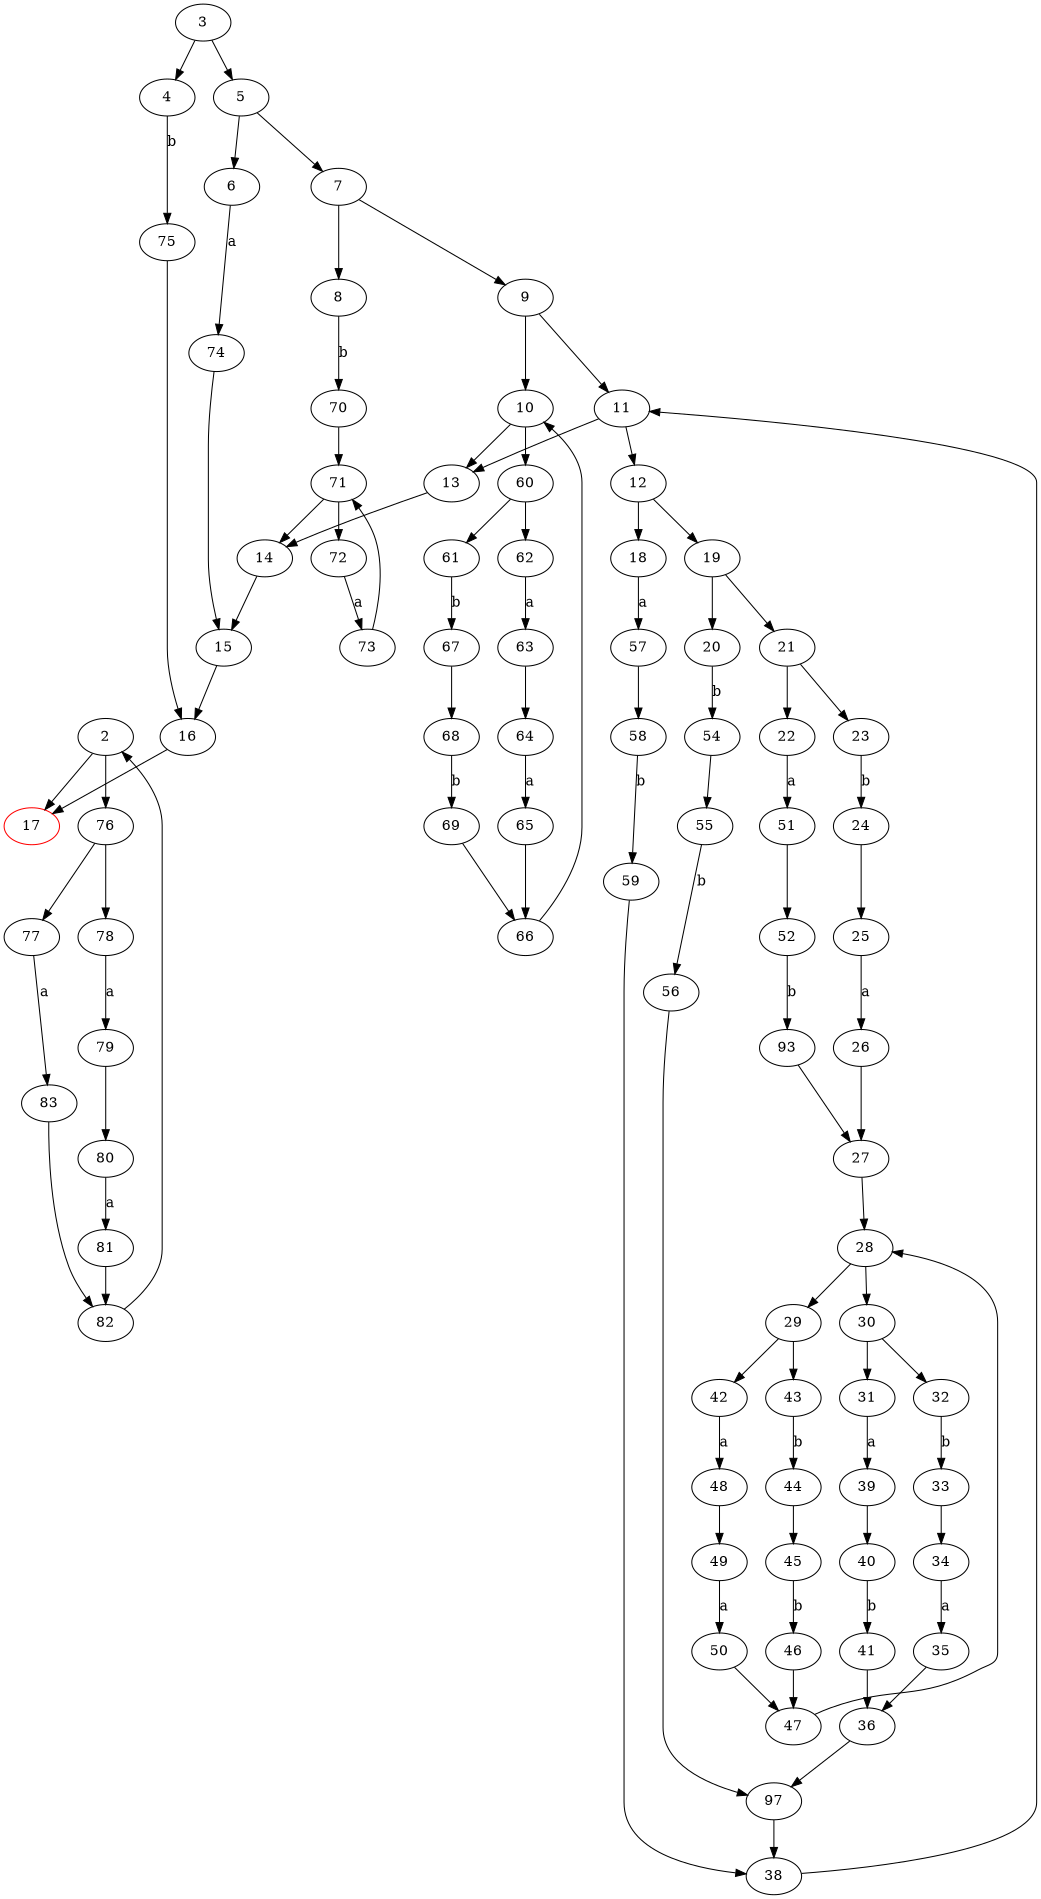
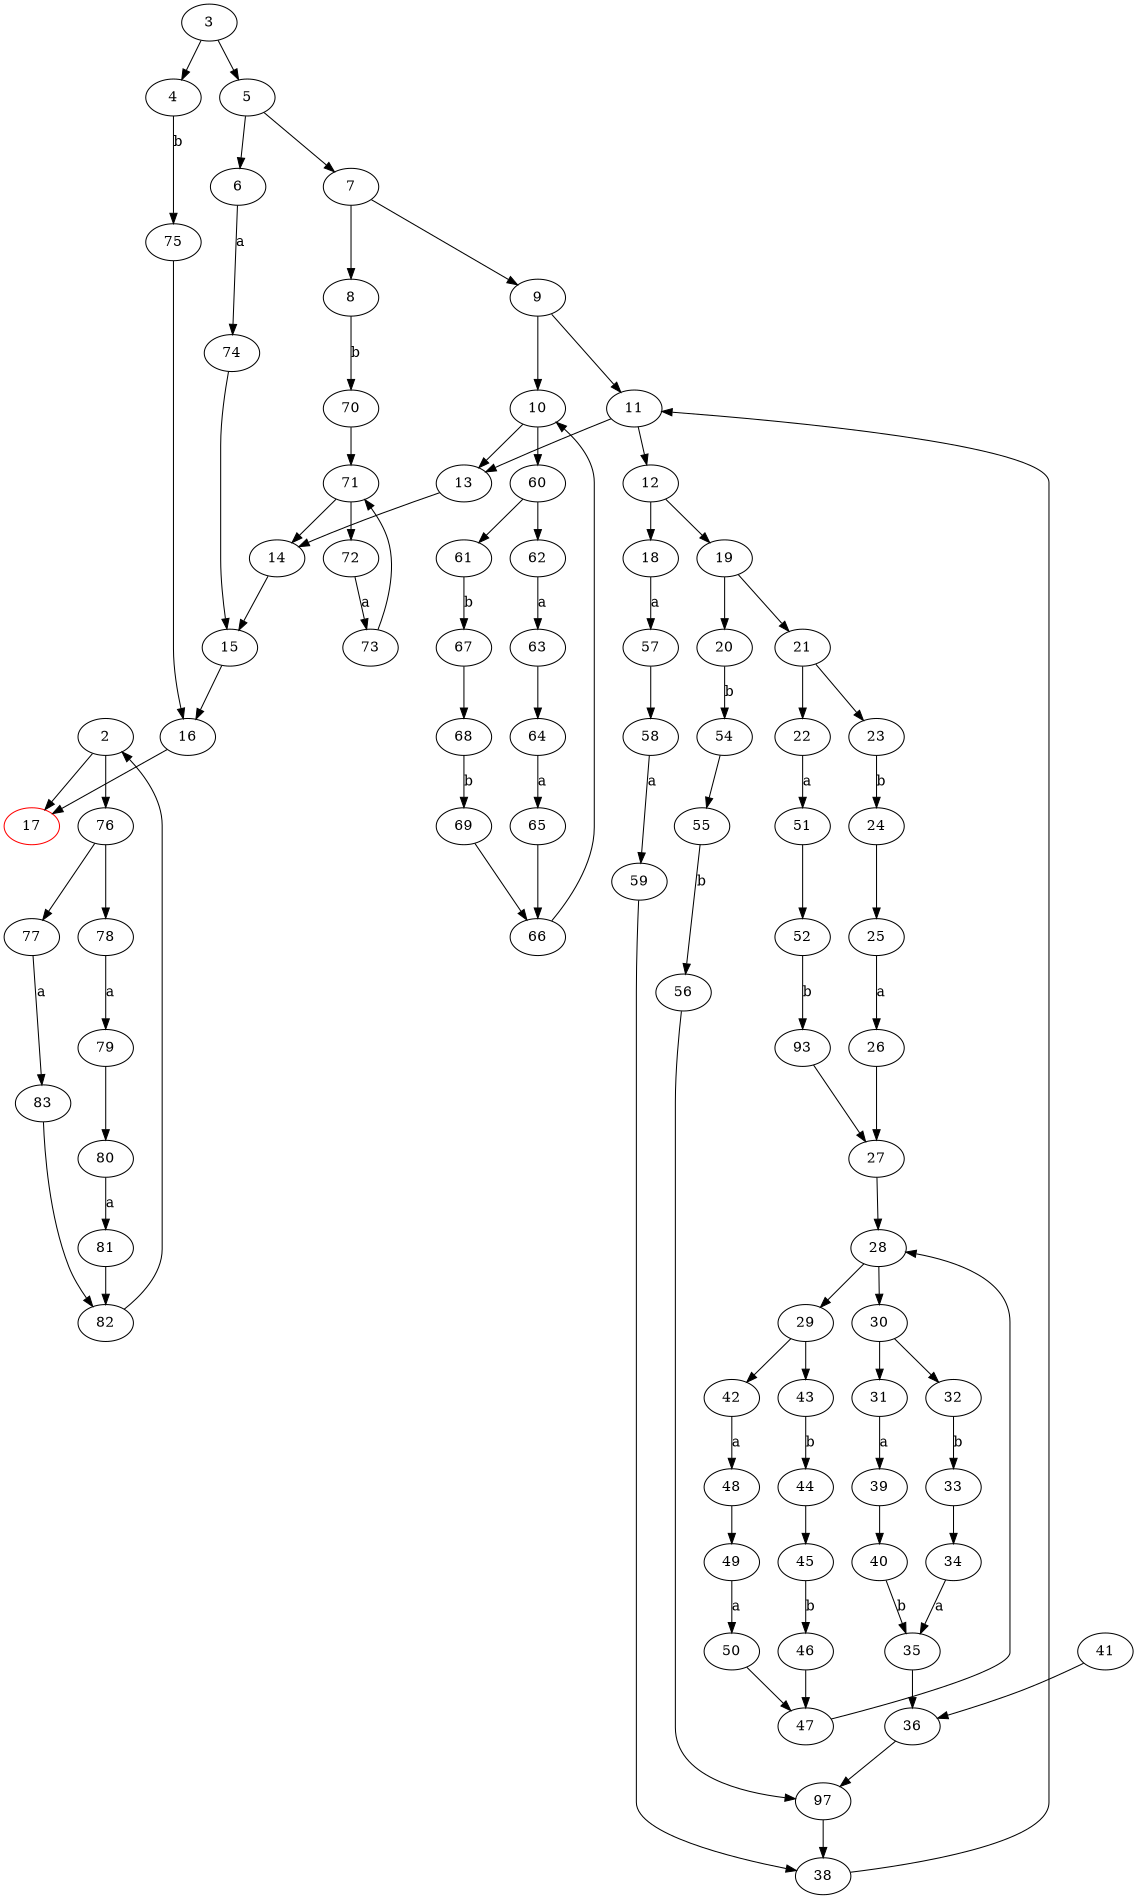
edge "58" -> "59": label "b" -> "a"
edge "40" -> "41": now "40" -> "35"
